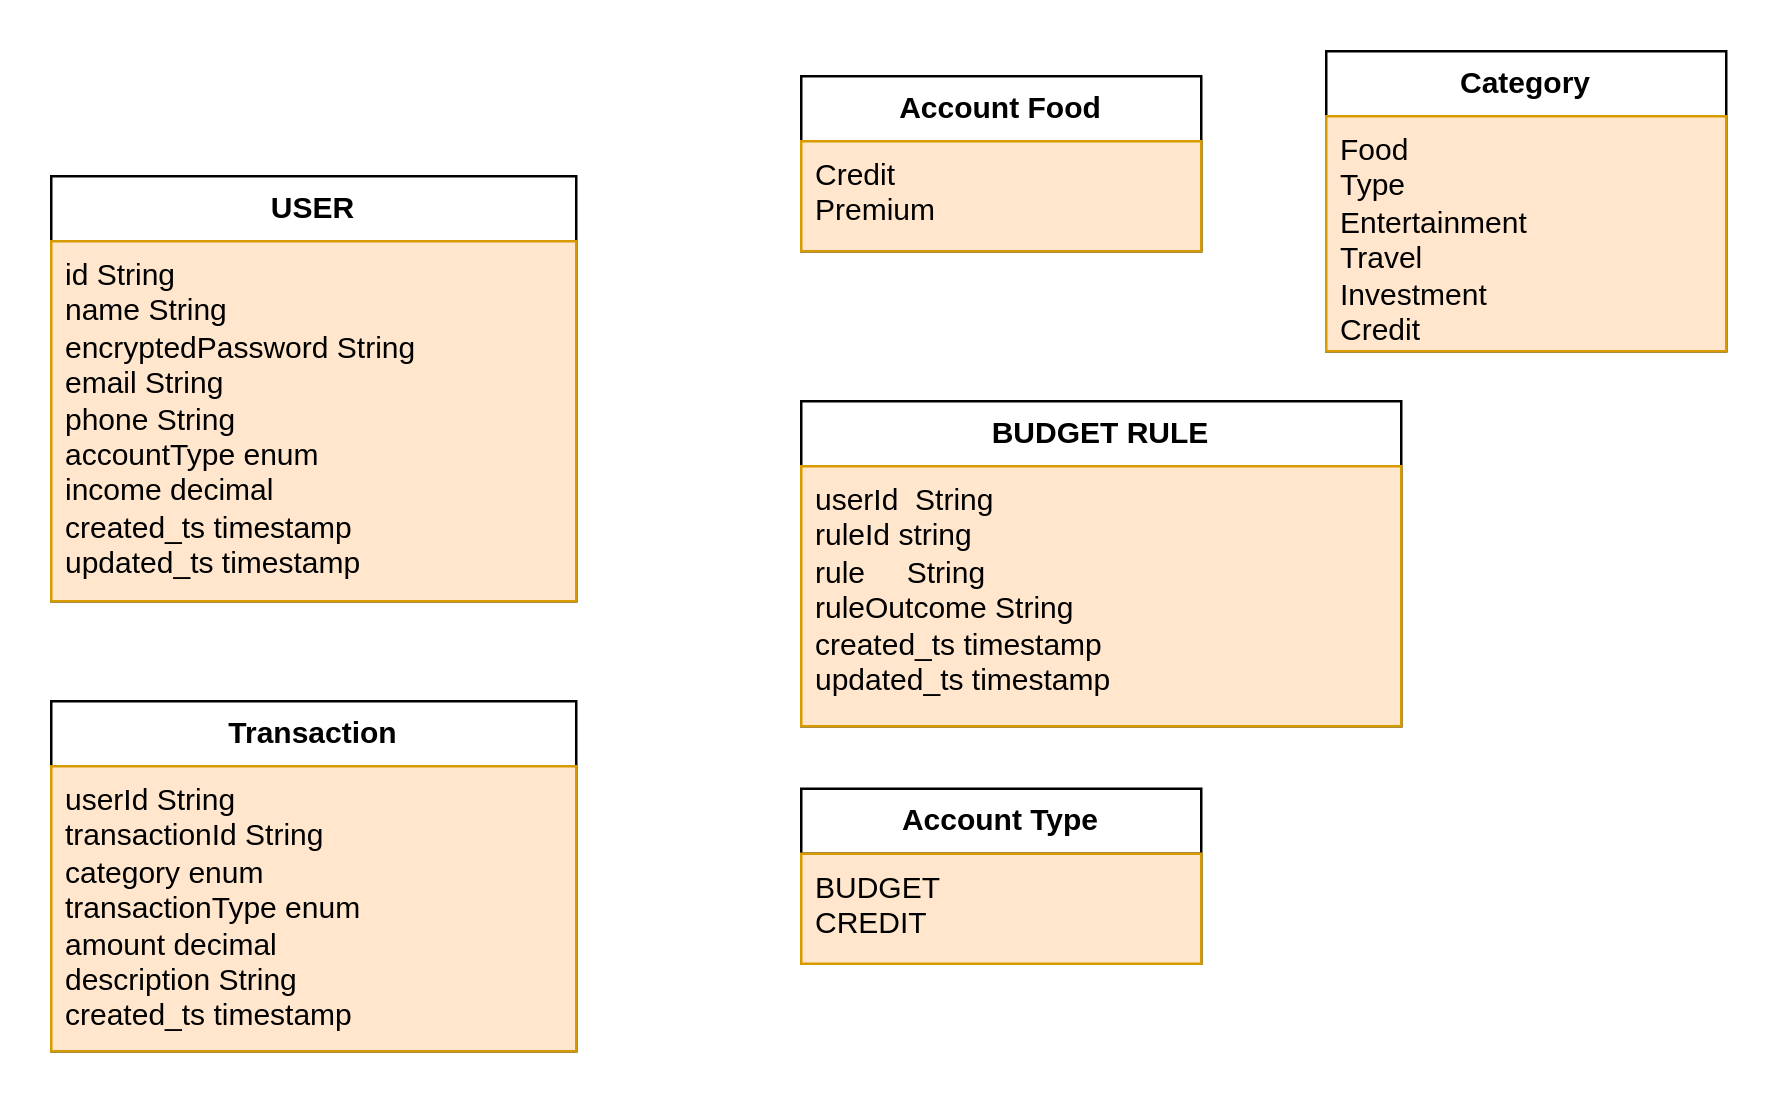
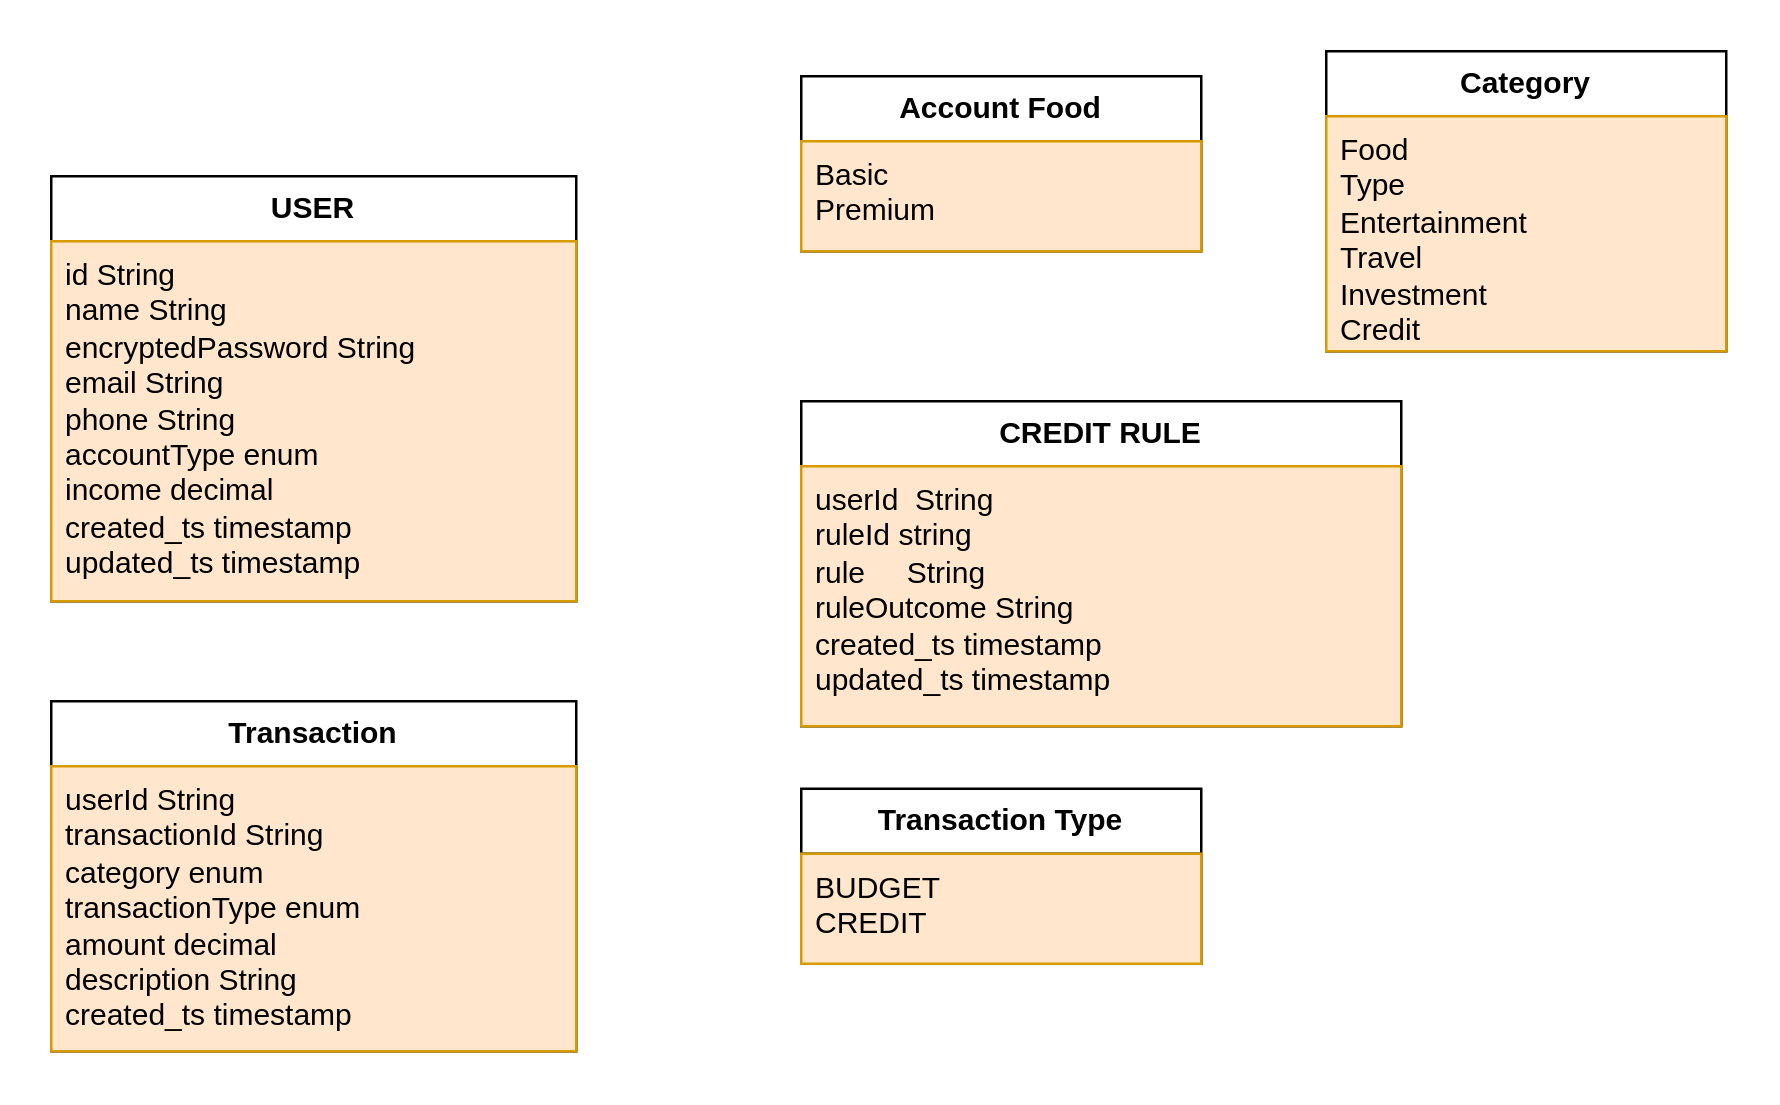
node "Credit Premium": label "Credit Premium" -> "Basic Premium"
node "BUDGET RULE": label "BUDGET RULE" -> "CREDIT RULE"
node "Account Type": label "Account Type" -> "Transaction Type"
